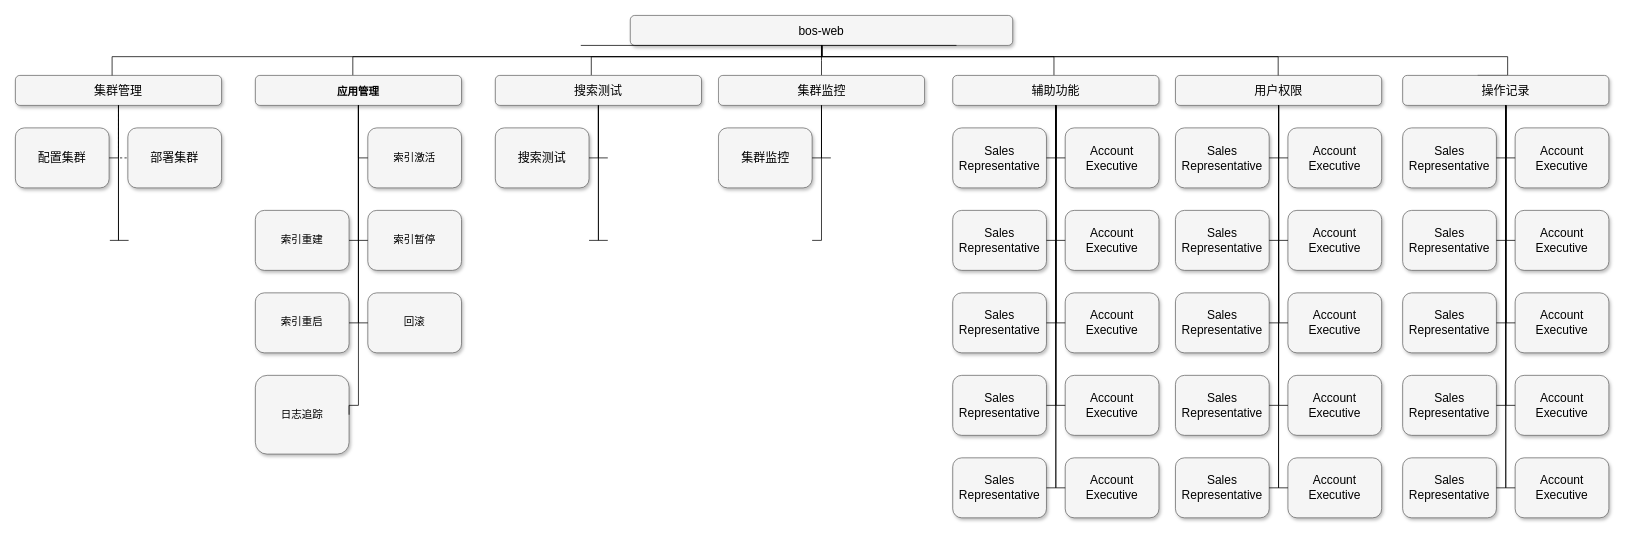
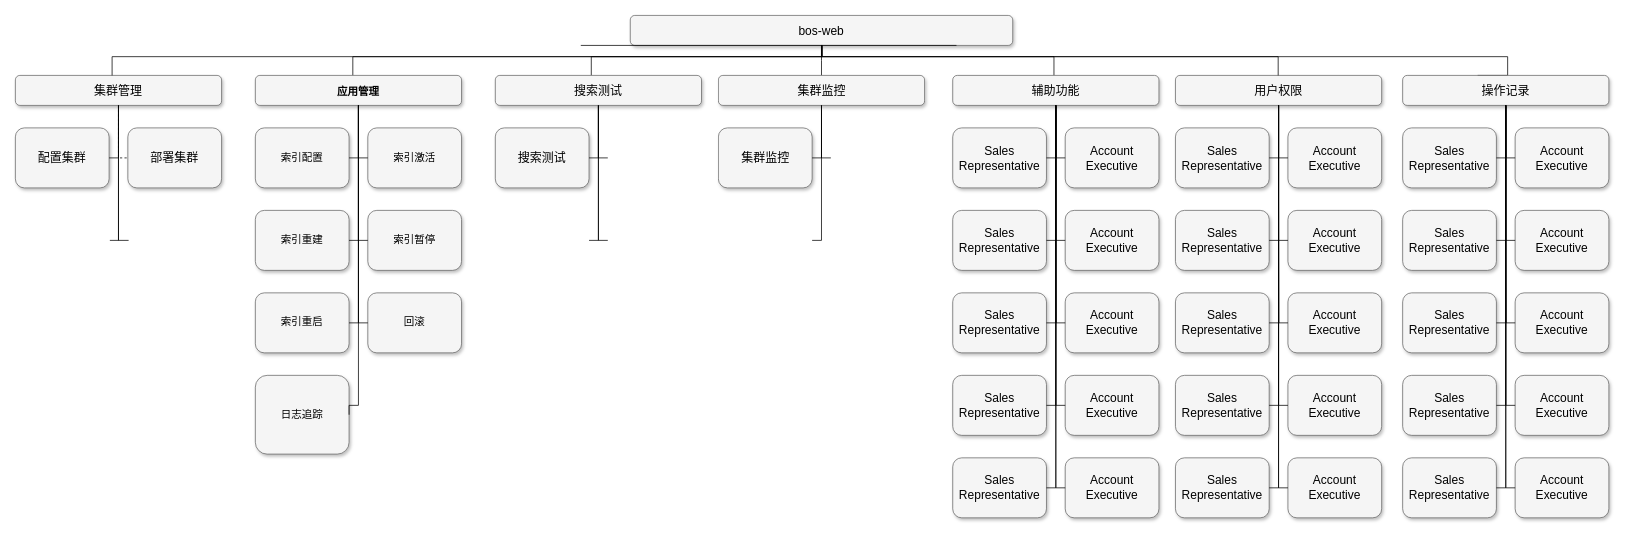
node "索引配置": added
edge "应用管理" -- "索引配置": added
